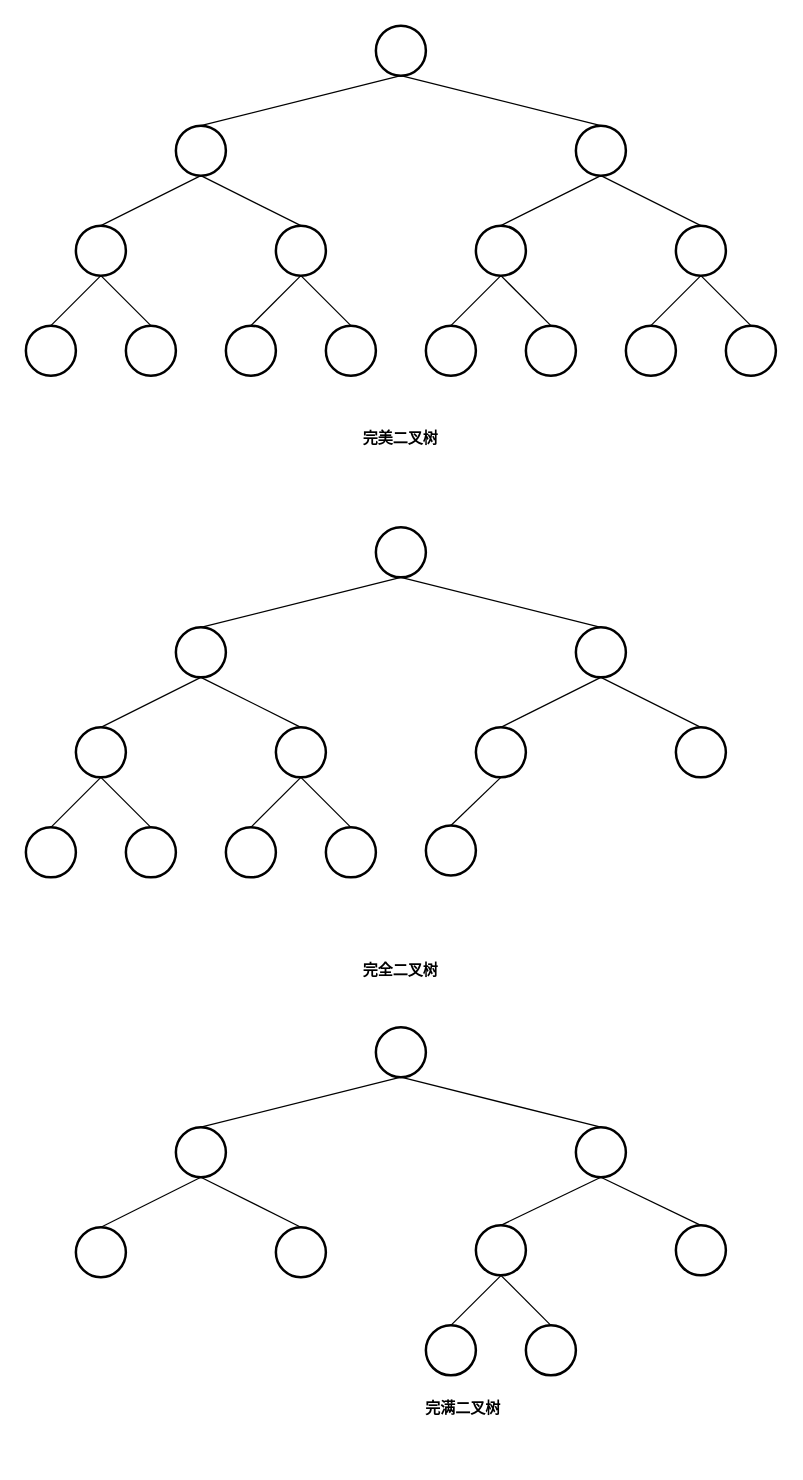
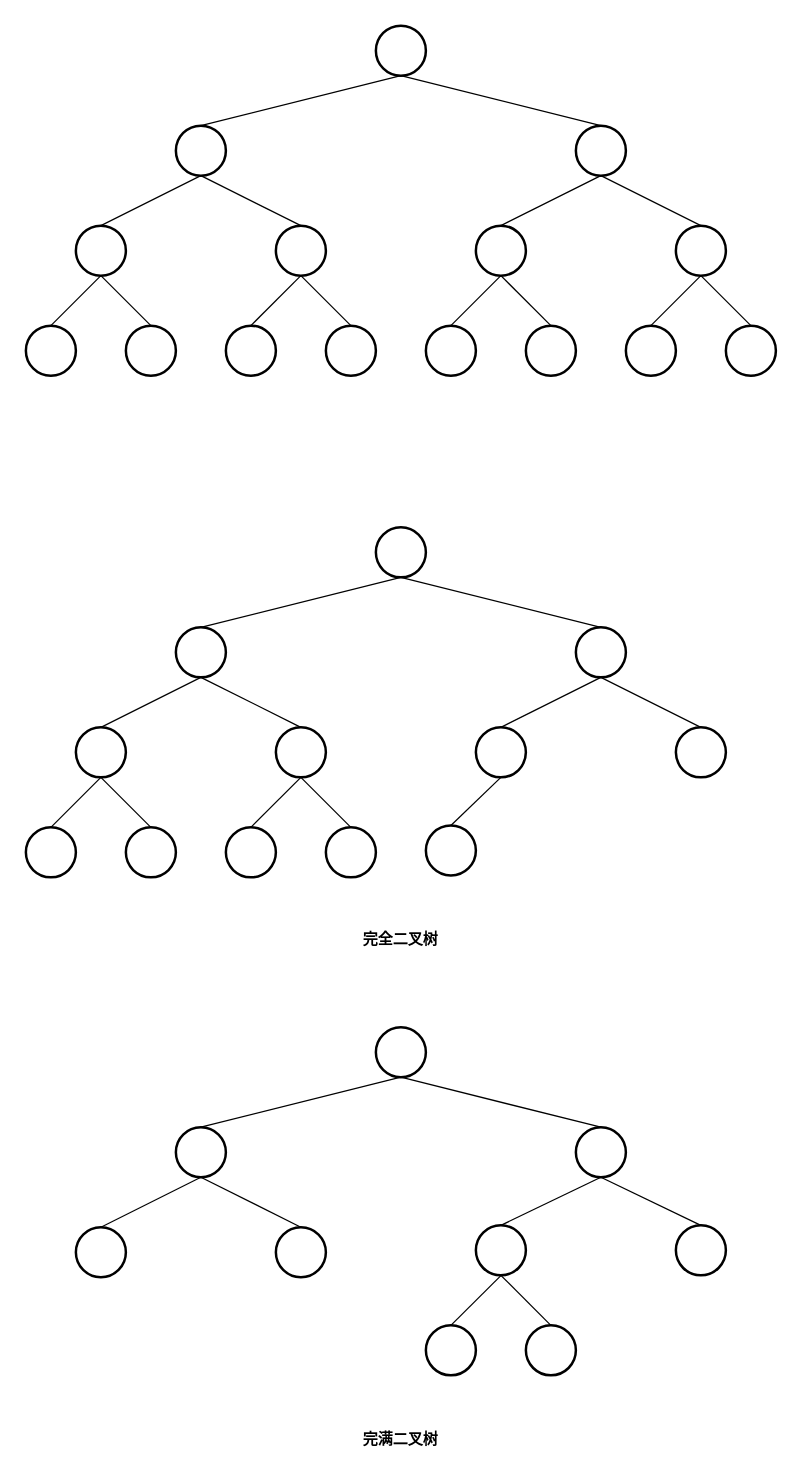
node "完美二叉树": removed
node "完全二叉树": moved (401, 971) -> (401, 940)
node "完满二叉树": moved (463, 1408) -> (401, 1440)
